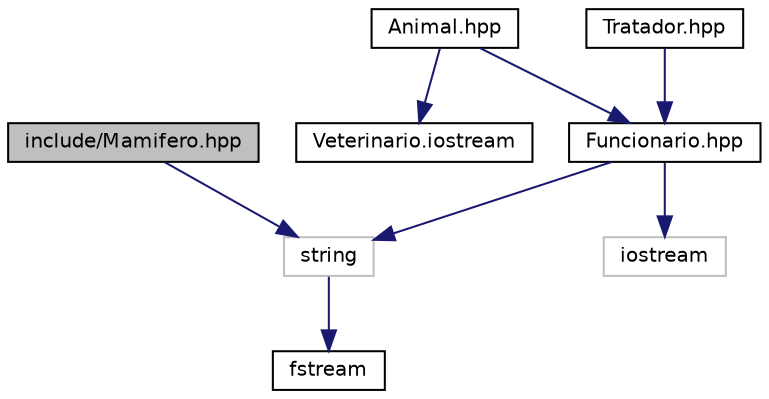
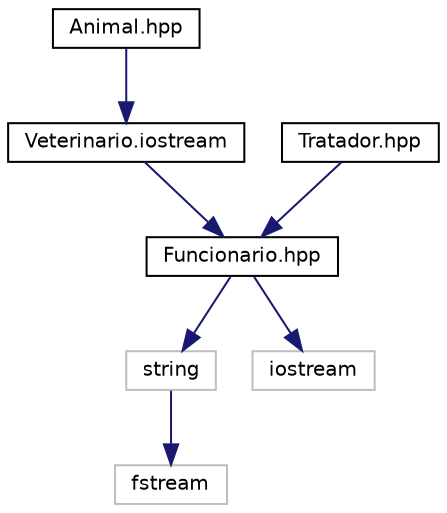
edge "Animal.hpp" -> "Funcionario.hpp": now "Veterinario.iostream" -> "Funcionario.hpp"
node "include/Mamifero.hpp": removed
node "fstream": color black -> grey75
